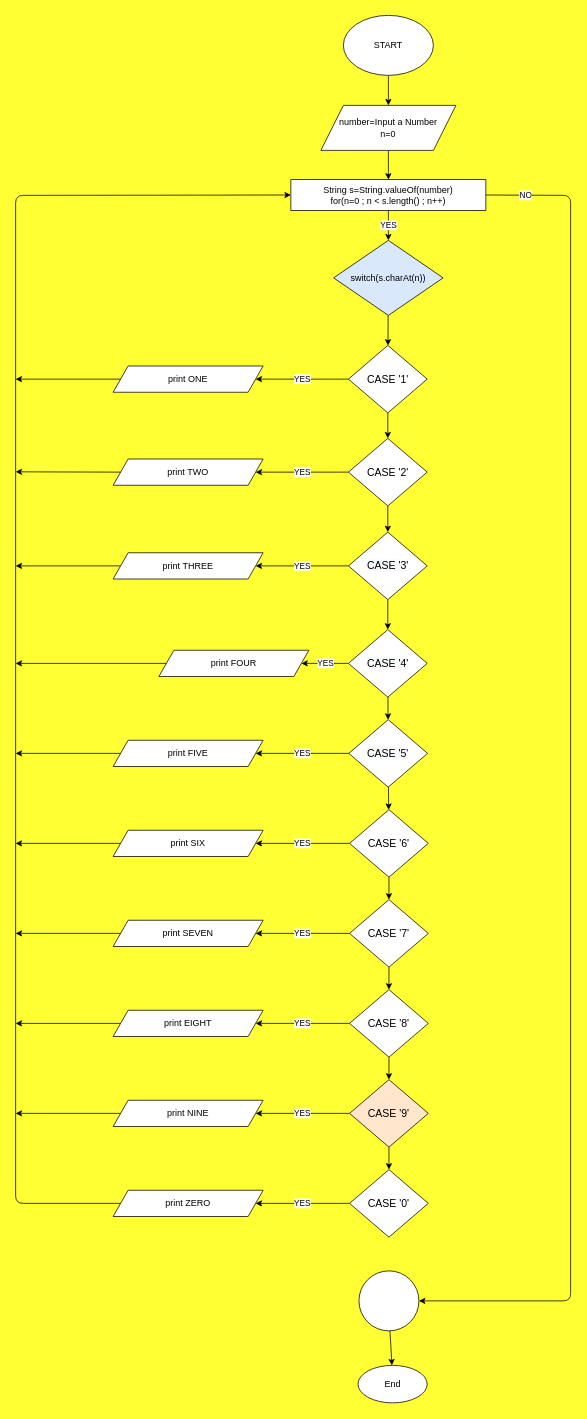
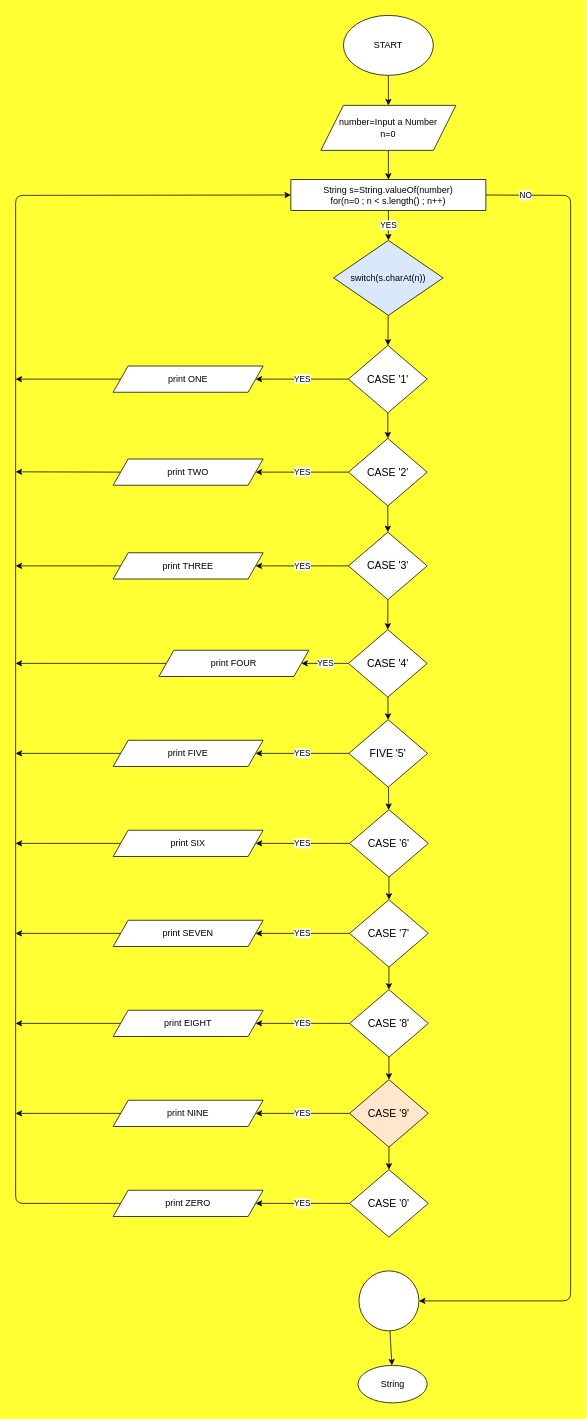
node "CASE '5'": label "CASE '5'" -> "FIVE '5'"
node "End": label "End" -> "String"
